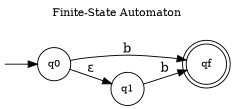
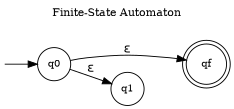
edge "q0" -> "qf": label "b" -> "ε"
edge "q1" -> "qf": removed, label "b"
